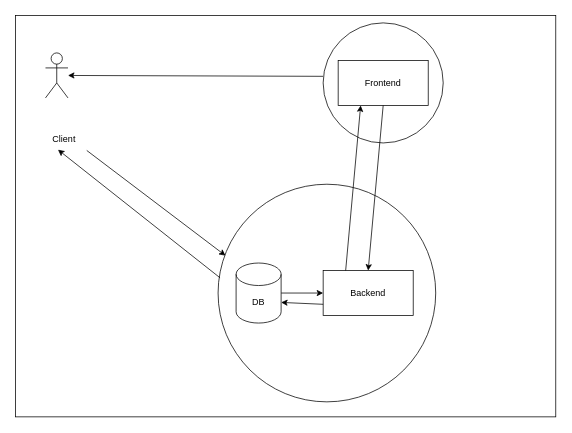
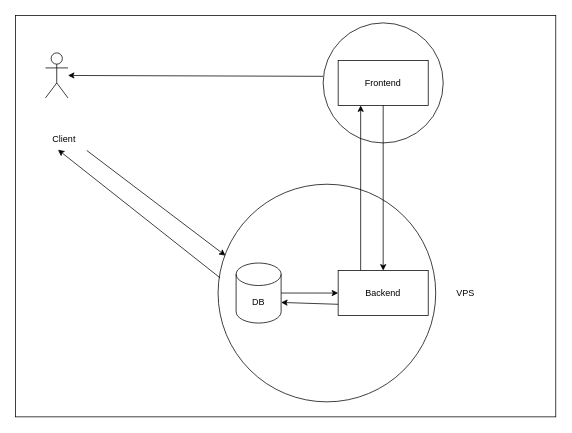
node "Backend": moved (368, 293) -> (383, 293)
node "VPS": added
